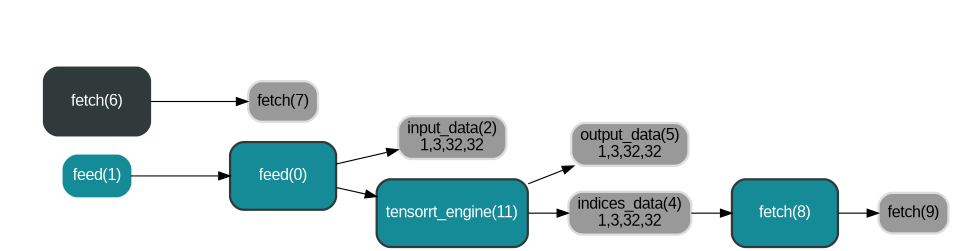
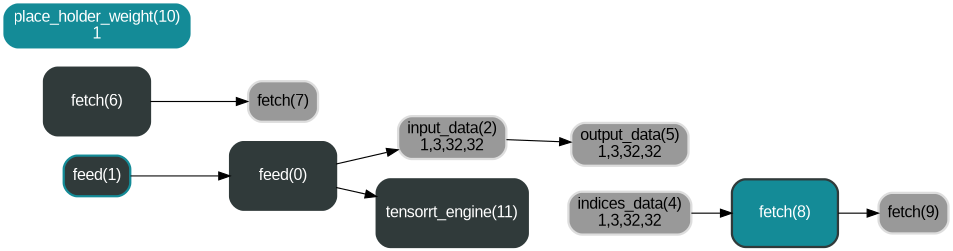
node "place_holder_weight(10) 1": added
node "feed(1)": fillcolor #148b97 -> #303a3a
node "feed(0)": fillcolor #148b97 -> #303a3a
edge "tensorrt_engine(11)" -> "output_data(5) 1,3,32,32": now "input_data(2) 1,3,32,32" -> "output_data(5) 1,3,32,32"
node "tensorrt_engine(11)": fillcolor #148b97 -> #303a3a
edge "tensorrt_engine(11)" -> "indices_data(4) 1,3,32,32": removed
